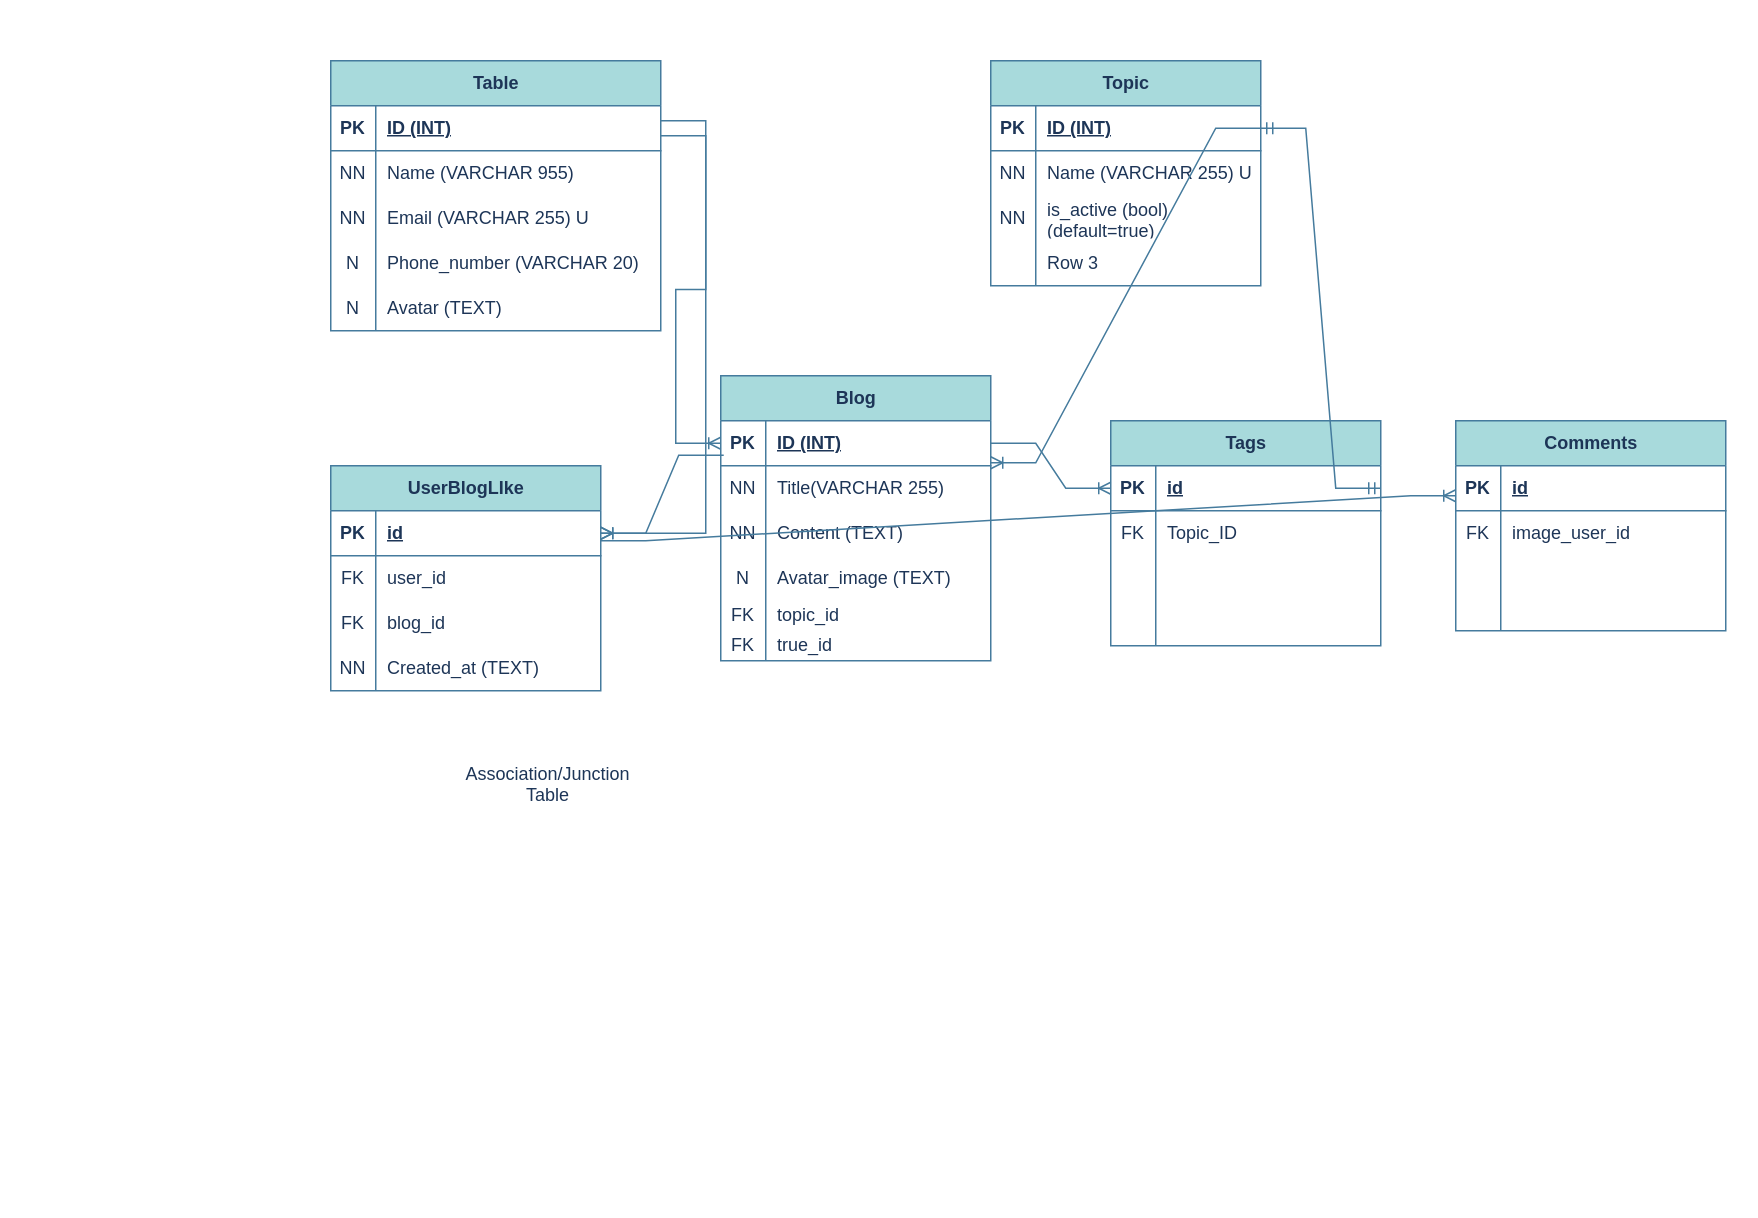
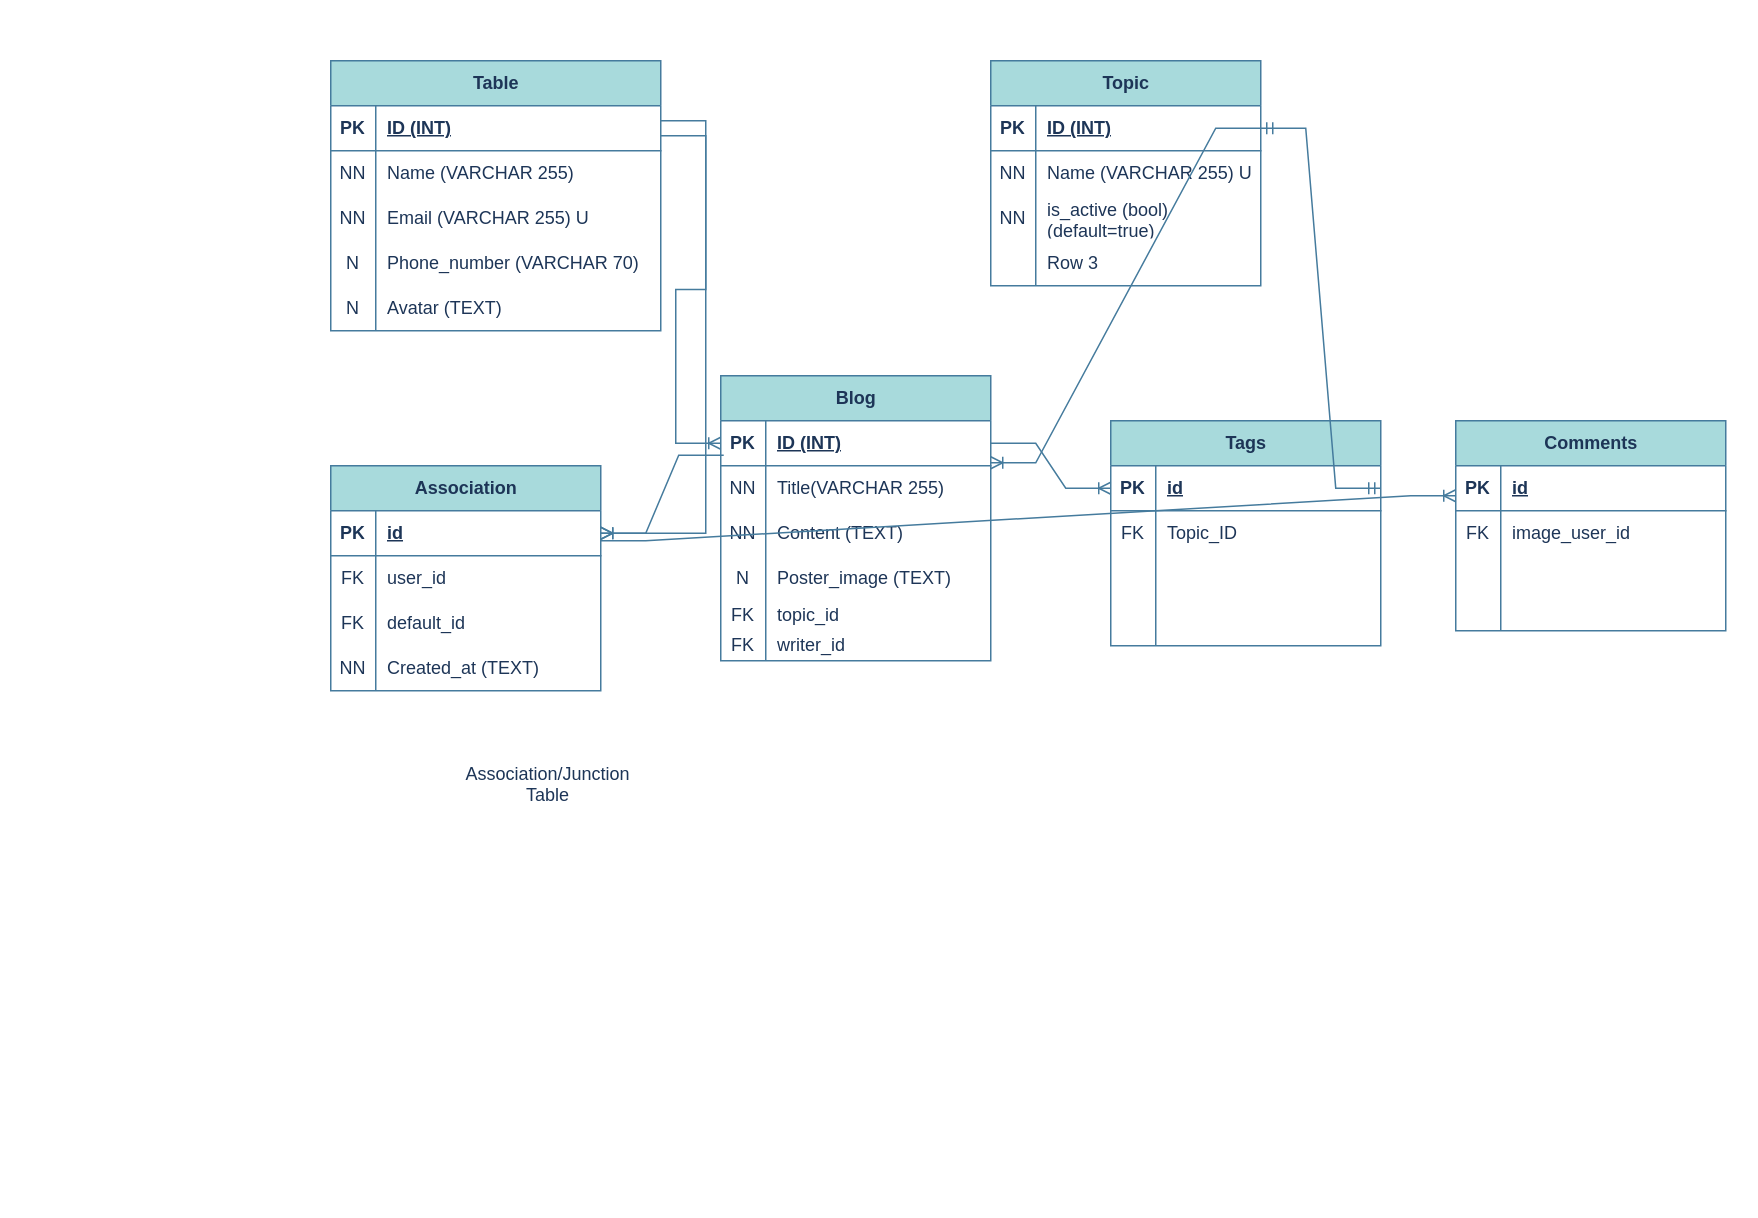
node "Name (VARCHAR 955)": label "Name (VARCHAR 955)" -> "Name (VARCHAR 255)"
node "Phone_number (VARCHAR 20)": label "Phone_number (VARCHAR 20)" -> "Phone_number (VARCHAR 70)"
node "UserBlogLIke": label "UserBlogLIke" -> "Association"
node "Avatar_image (TEXT)": label "Avatar_image (TEXT)" -> "Poster_image (TEXT)"
node "blog_id": label "blog_id" -> "default_id"
node "true_id": label "true_id" -> "writer_id"
